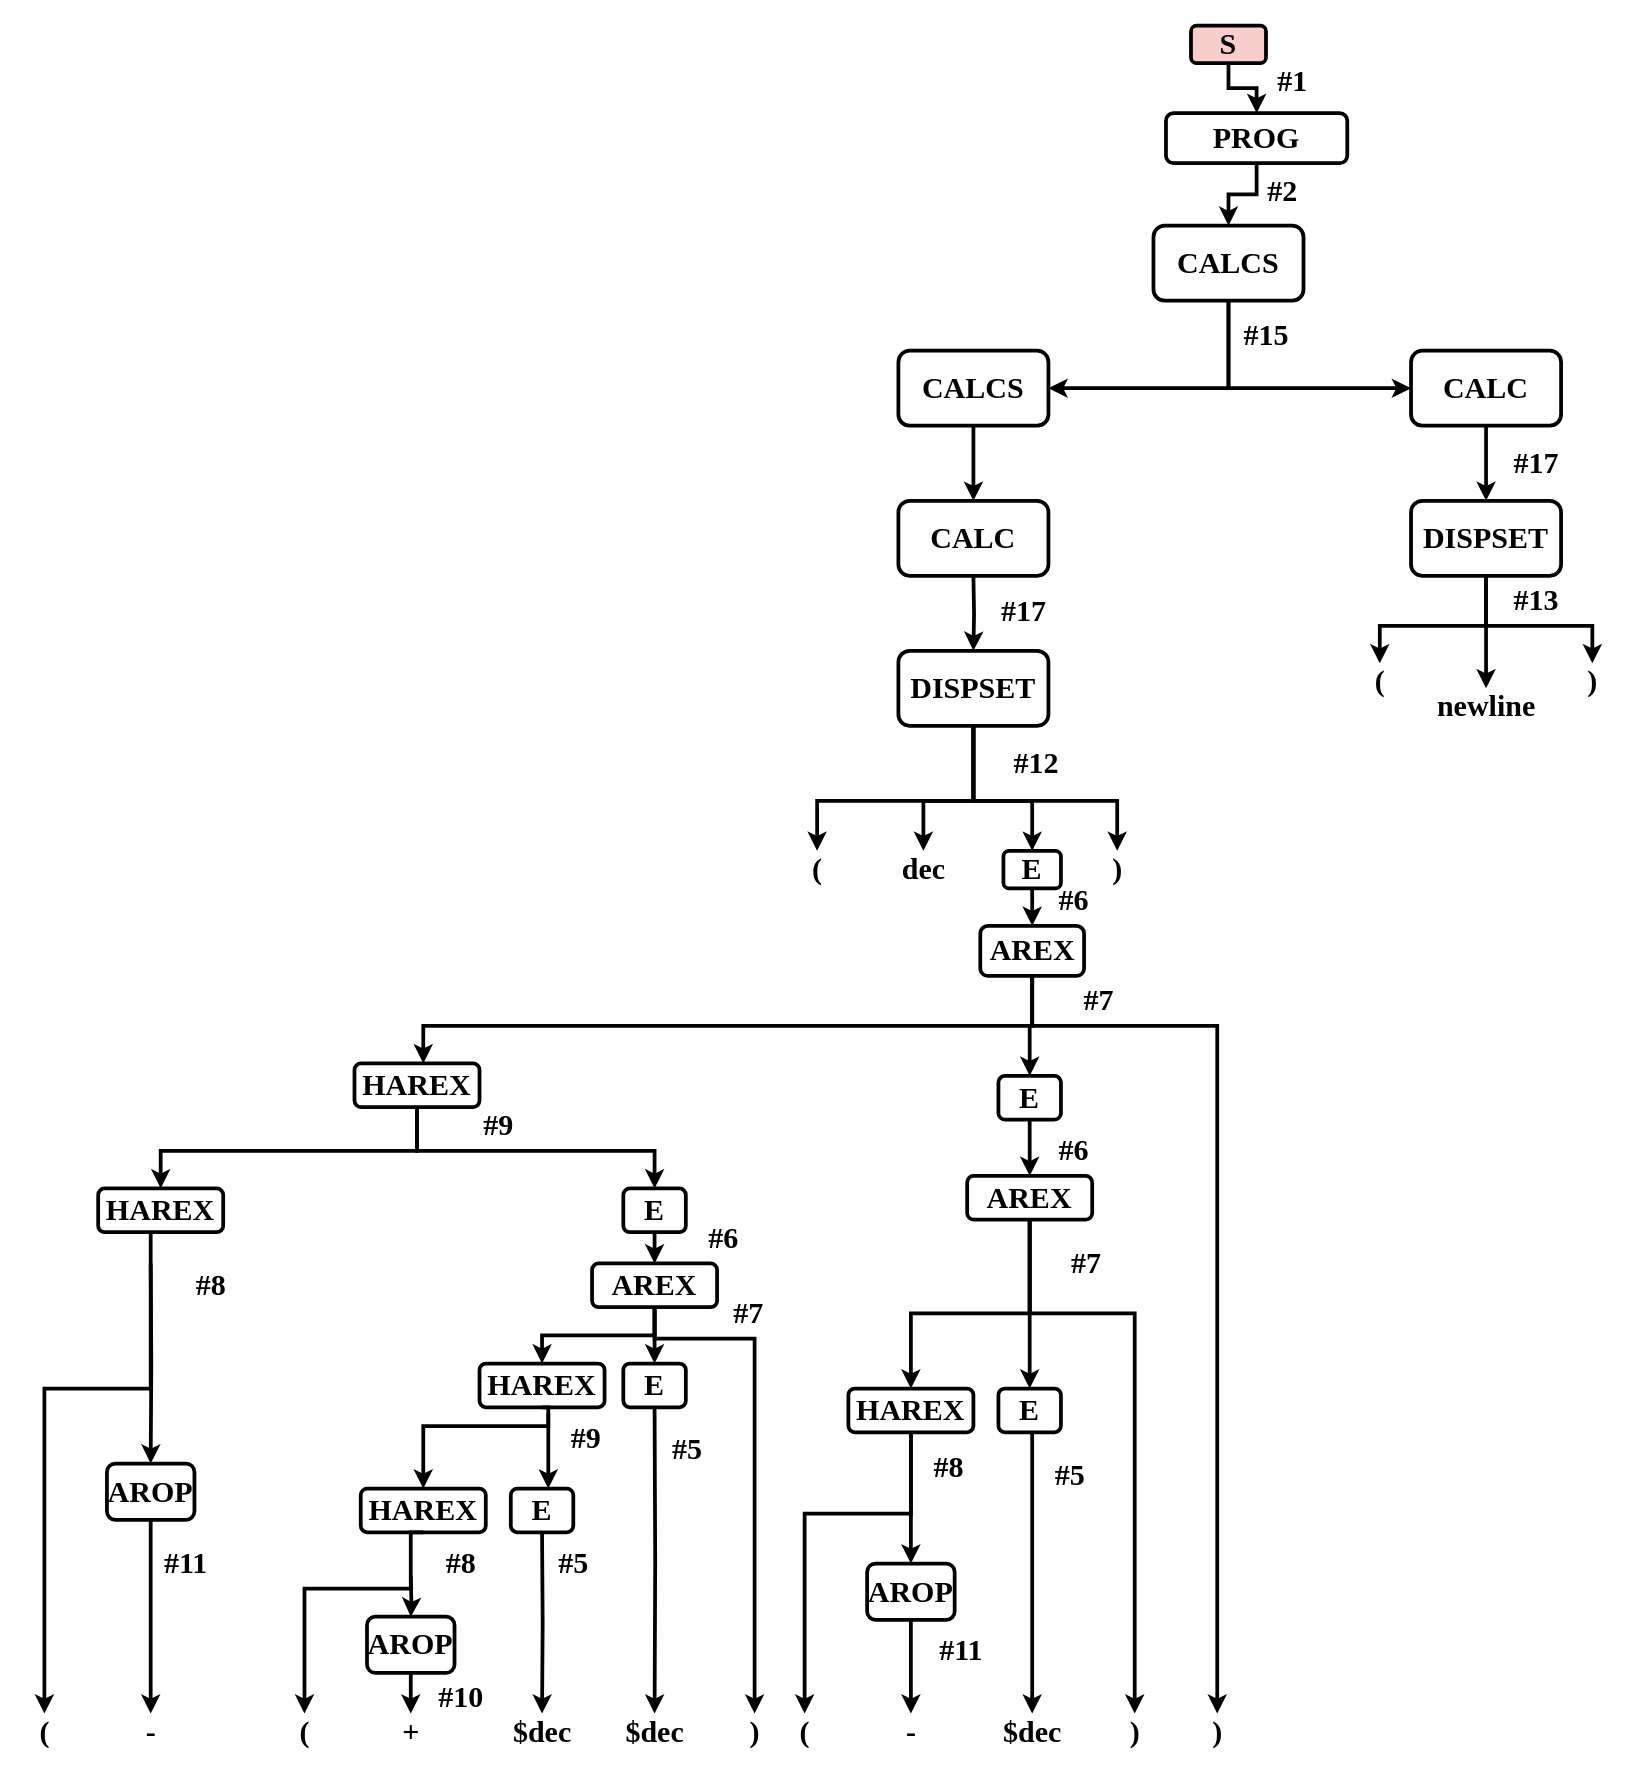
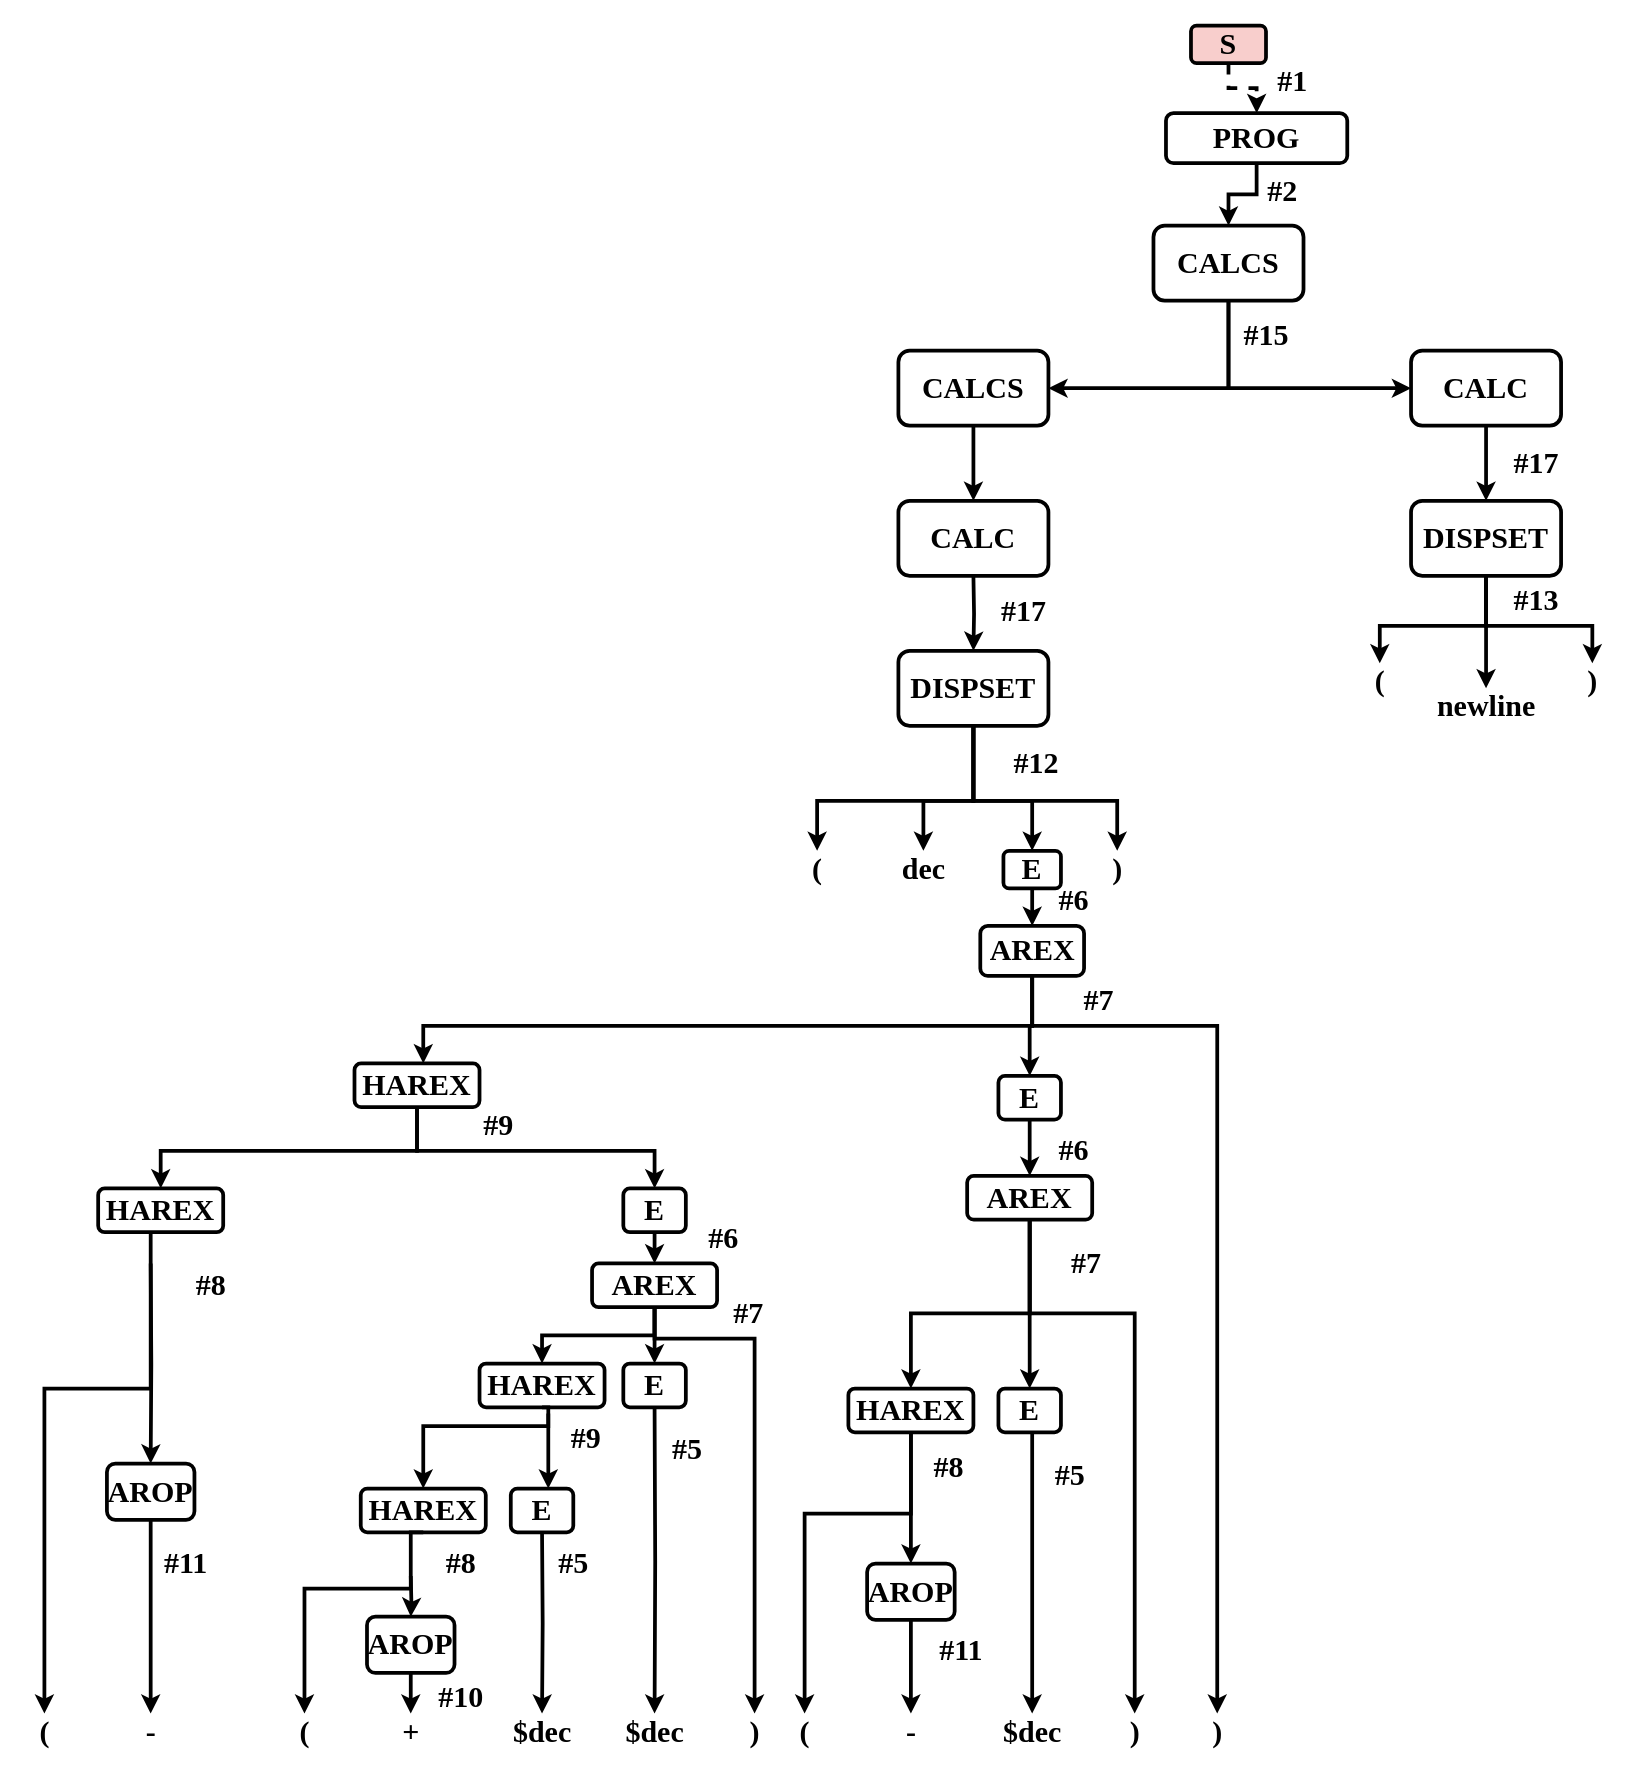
edge "S" -> "PROG": style solid -> dashed
